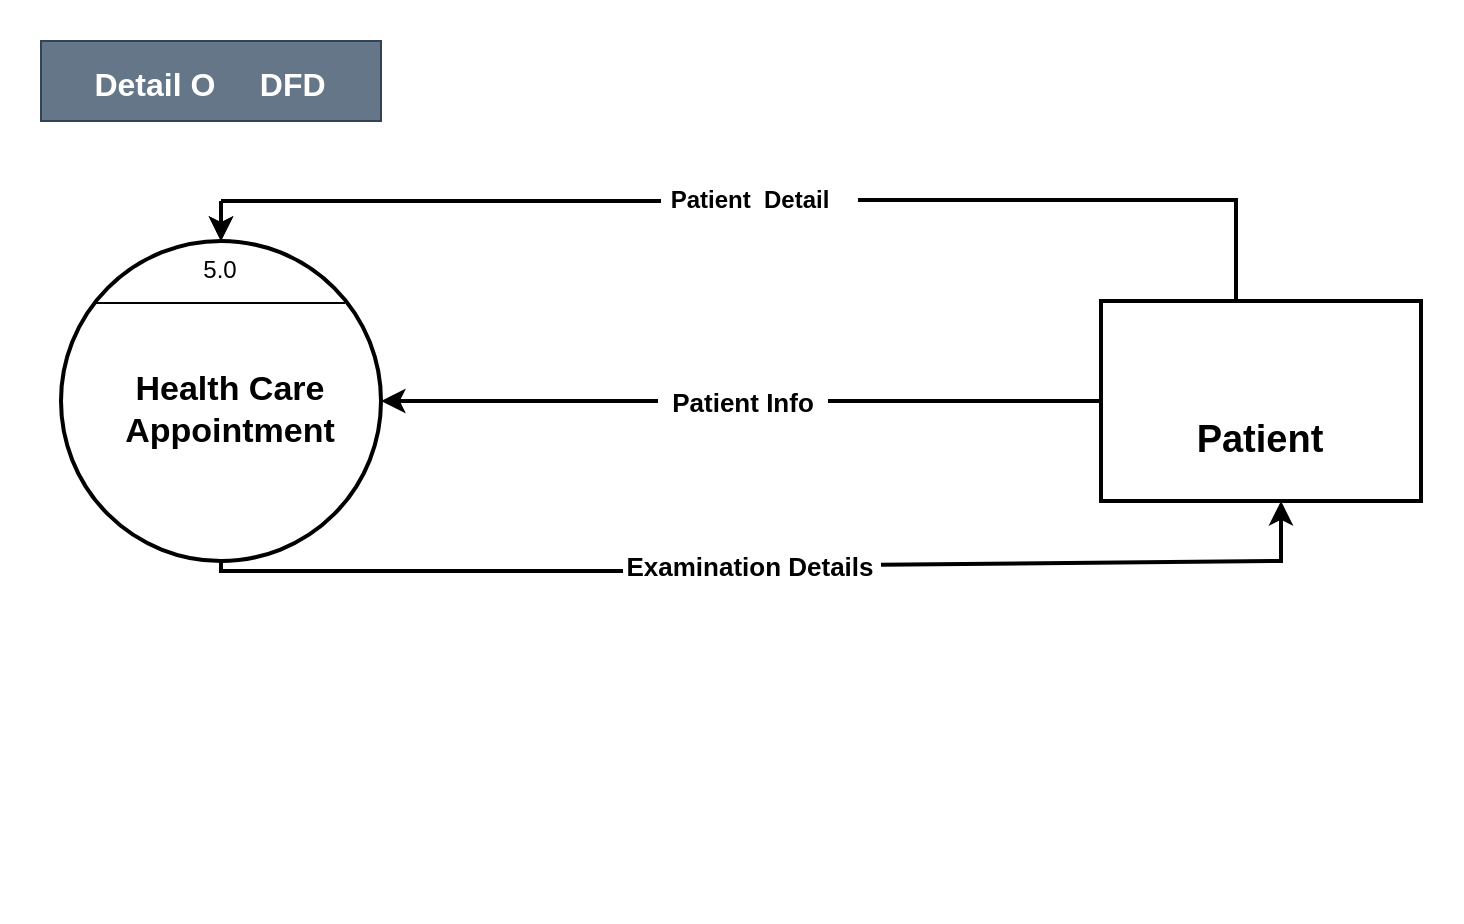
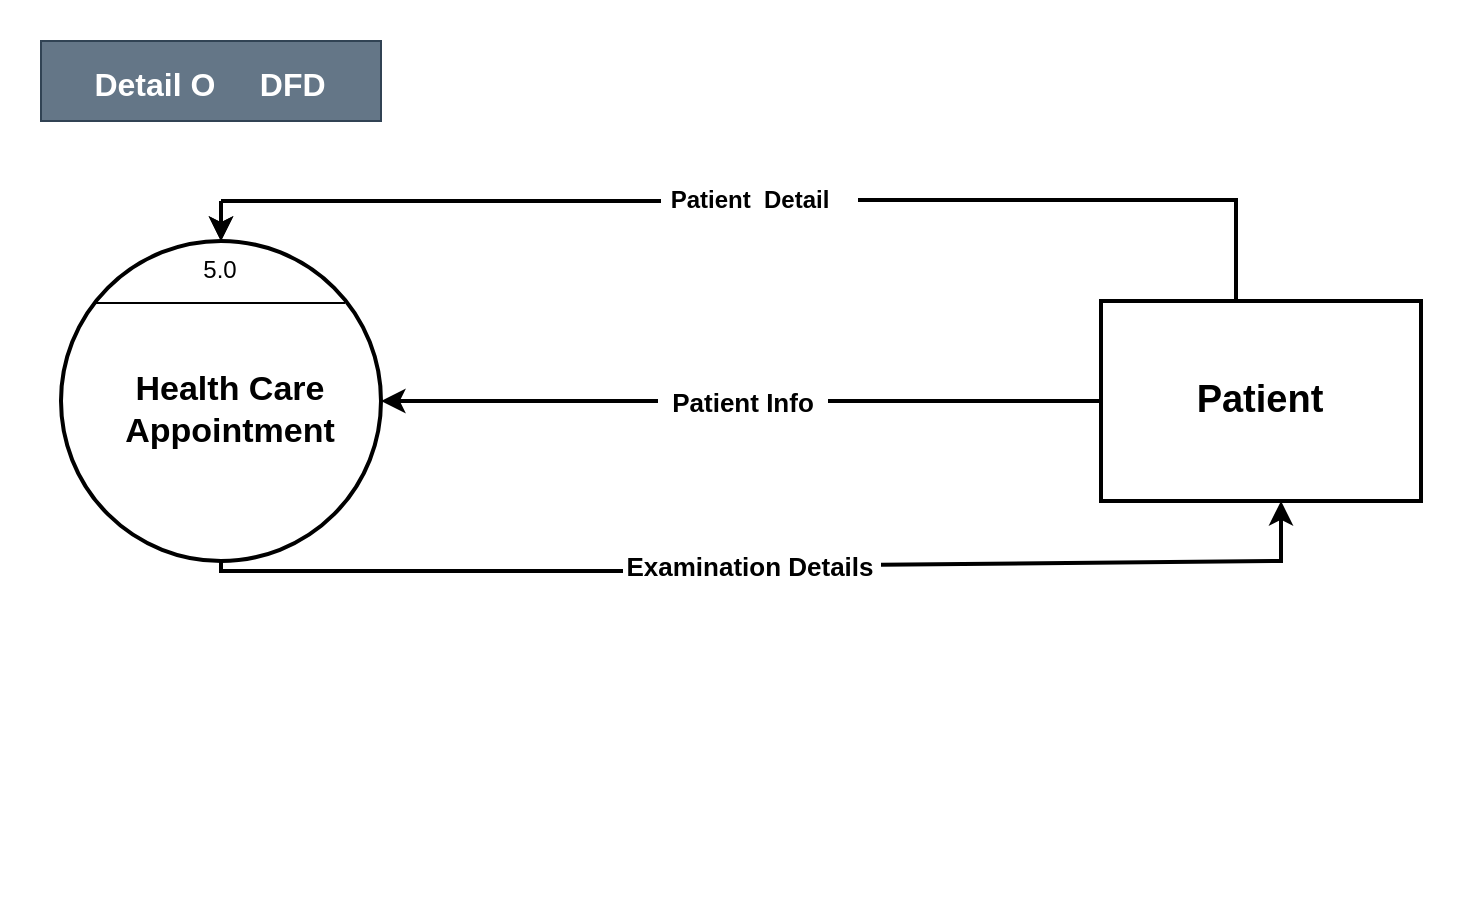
node "Patient": moved (1261, 441) -> (1261, 401)
